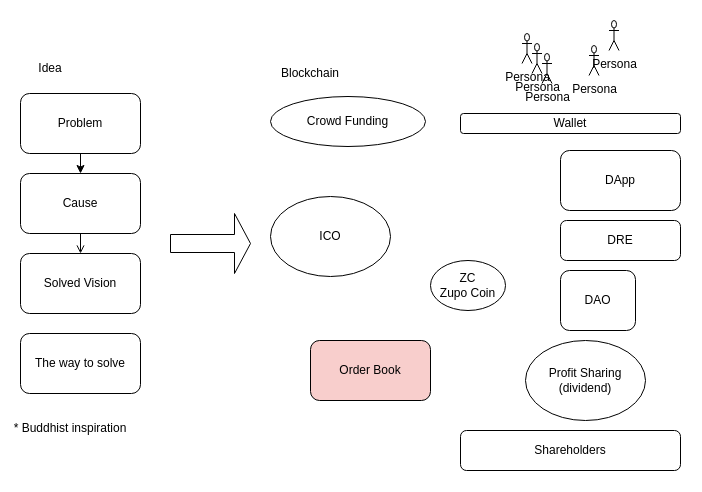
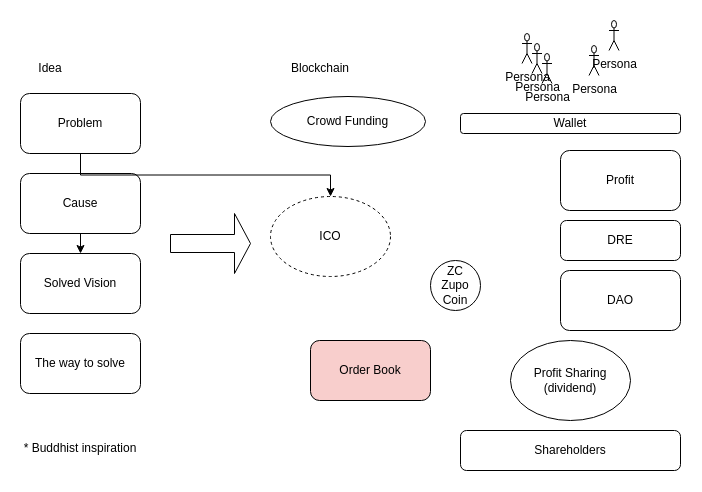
node "Blockchain": moved (311, 74) -> (321, 69)
edge "Problem" -> "Cause": now "Problem" -> "ICO"
node "DApp": label "DApp" -> "Profit"
node "ICO": style solid -> dashed
edge "Cause" -> "Solved Vision": arrowhead open -> classic
node "ZC Zupo Coin": size 75x50 -> 50x50
node "DAO": size 75x60 -> 120x60
node "Profit Sharing (dividend)": moved (586, 381) -> (571, 381)
node "* Buddhist inspiration": moved (71, 429) -> (81, 449)
